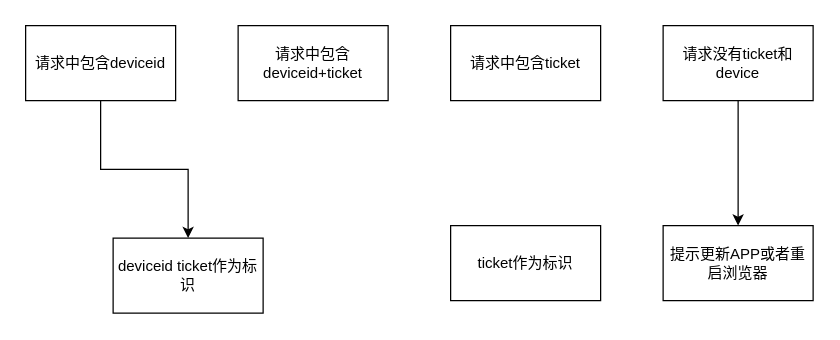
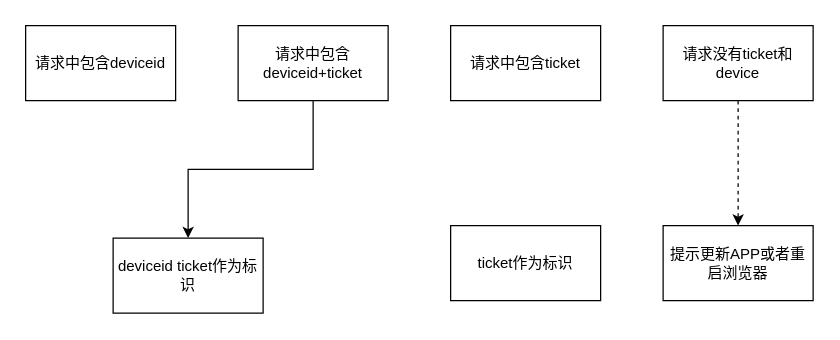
edge "请求没有ticket和device" -> "提示更新APP或者重启浏览器": style solid -> dashed
edge "请求中包含deviceid" -> "deviceid ticket作为标识": removed
edge "请求中包含deviceid+ticket" -> "deviceid ticket作为标识": added
